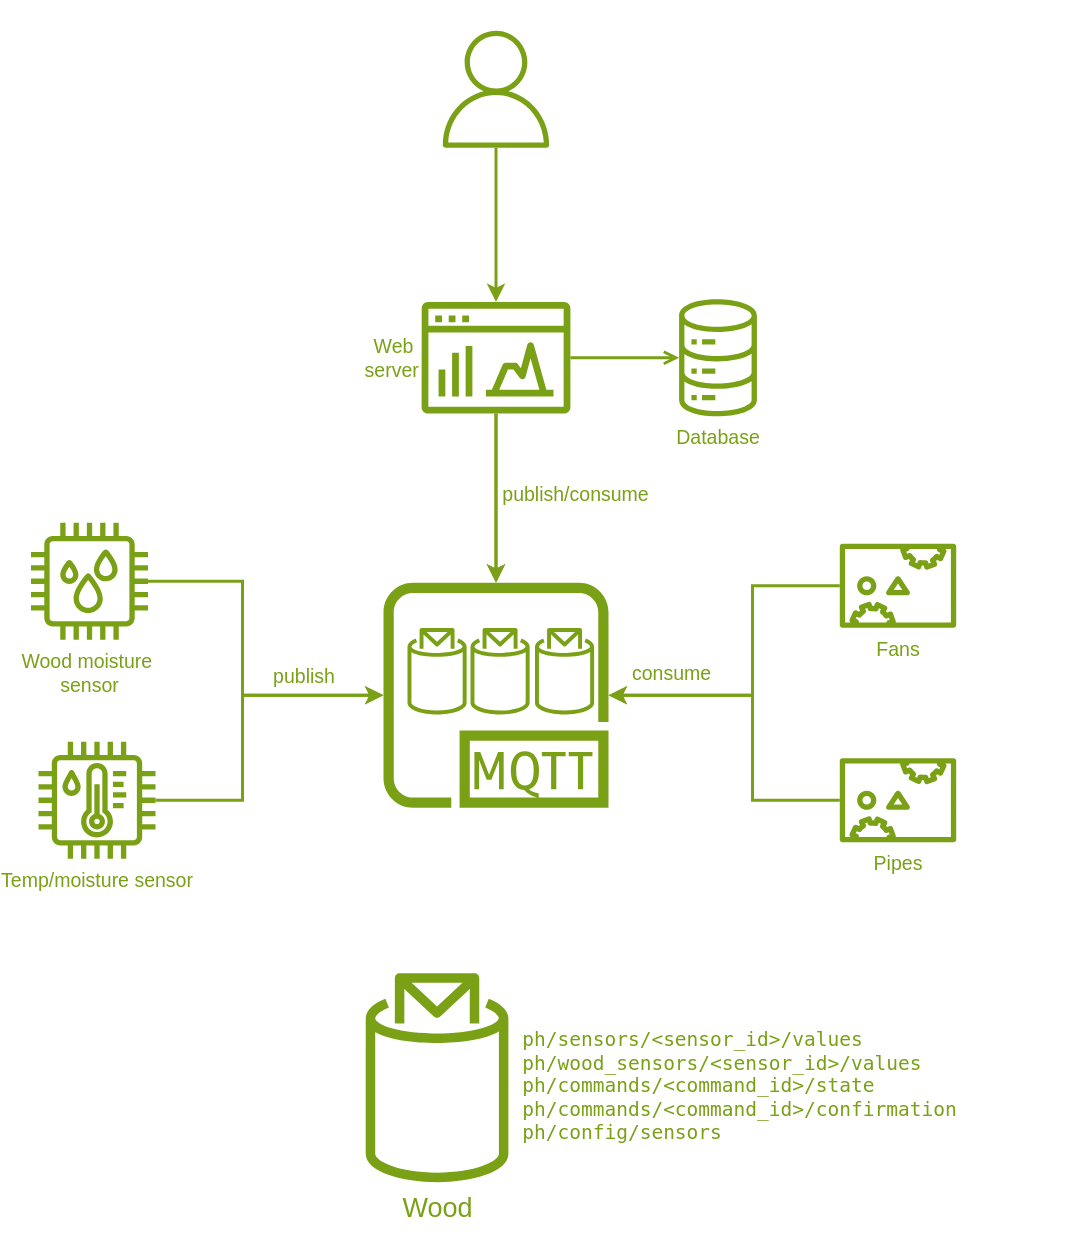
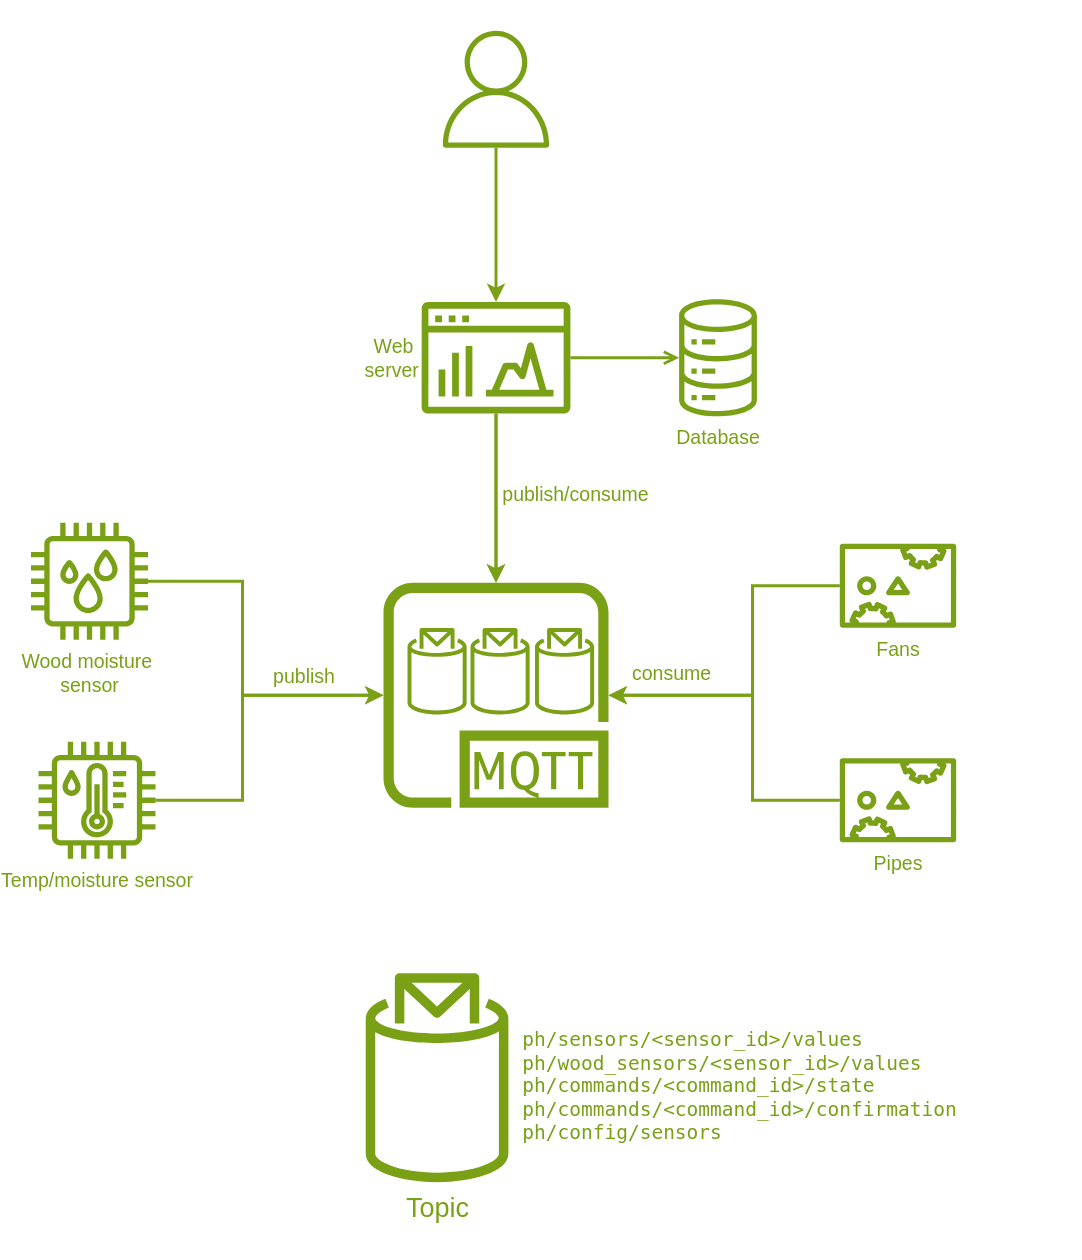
node "Wood": label "Wood" -> "Topic"
